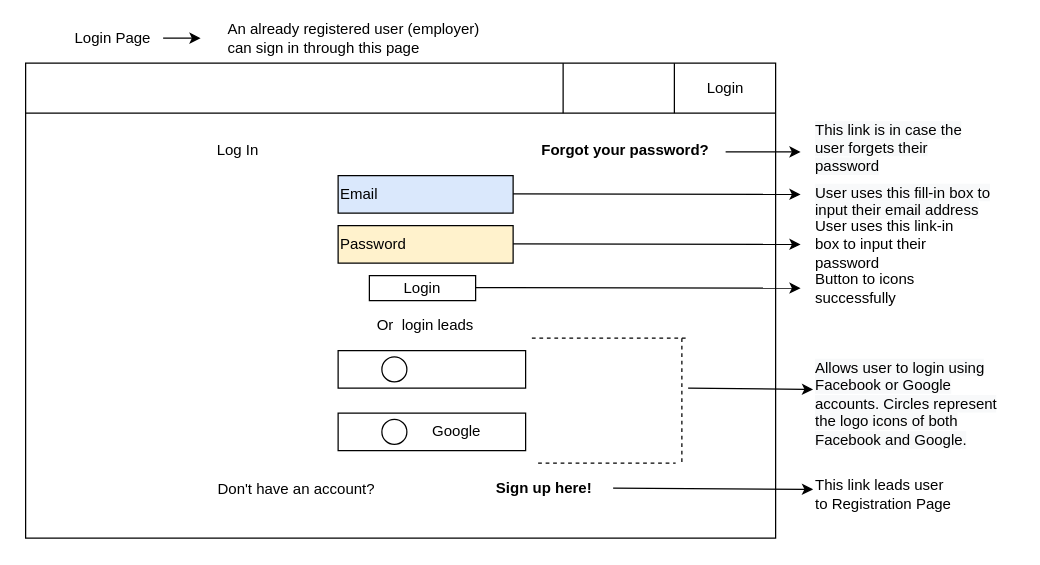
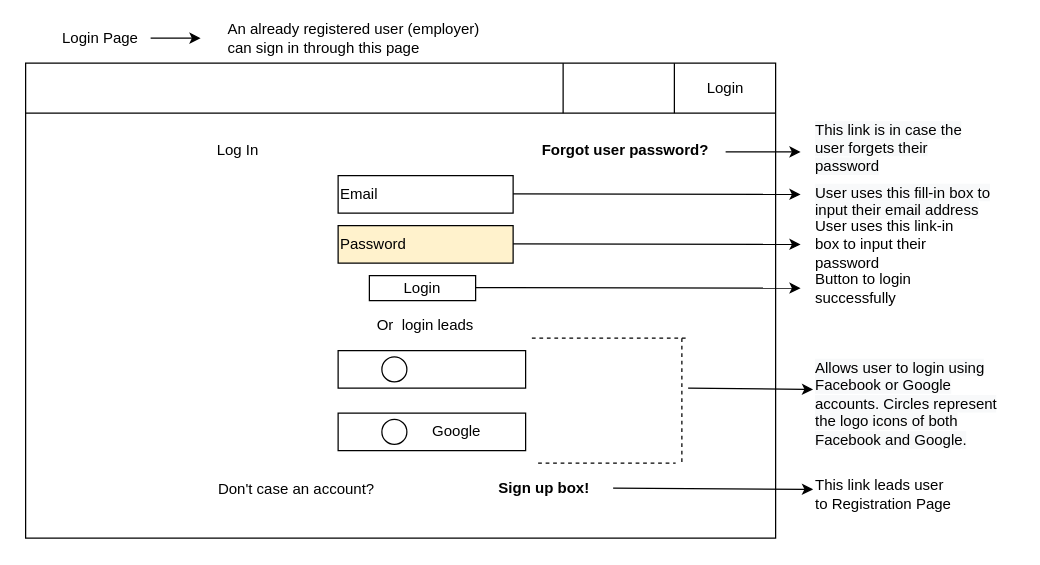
node "Login Page": moved (113, 38) -> (101, 38)
node "Forgot your password?": label "Forgot your password?" -> "Forgot user password?"
node "Email": fillcolor #dae8fc -> #ffffff
node "Button to icons successfully": label "Button to icons successfully" -> "Button to login successfully"
node "Sign up here!": label "Sign up here!" -> "Sign up box!"
node "Don't have an account?": label "Don't have an account?" -> "Don't case an account?"
